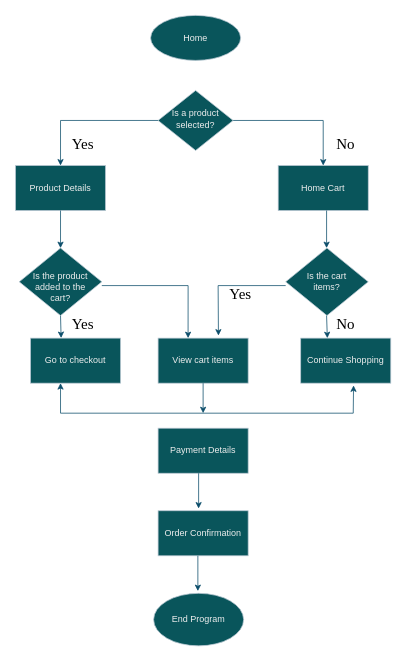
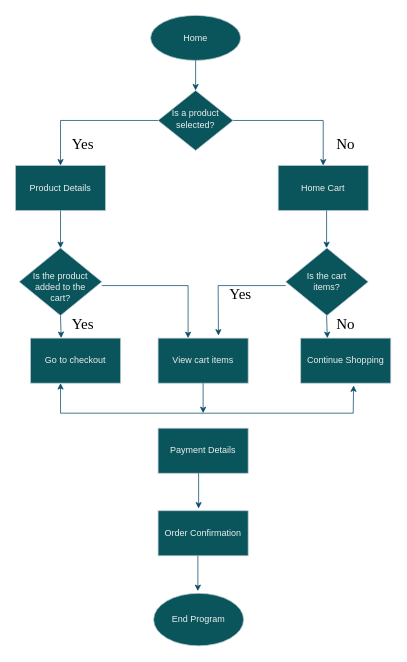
edge "Home" -> "Is a product selected?": added
